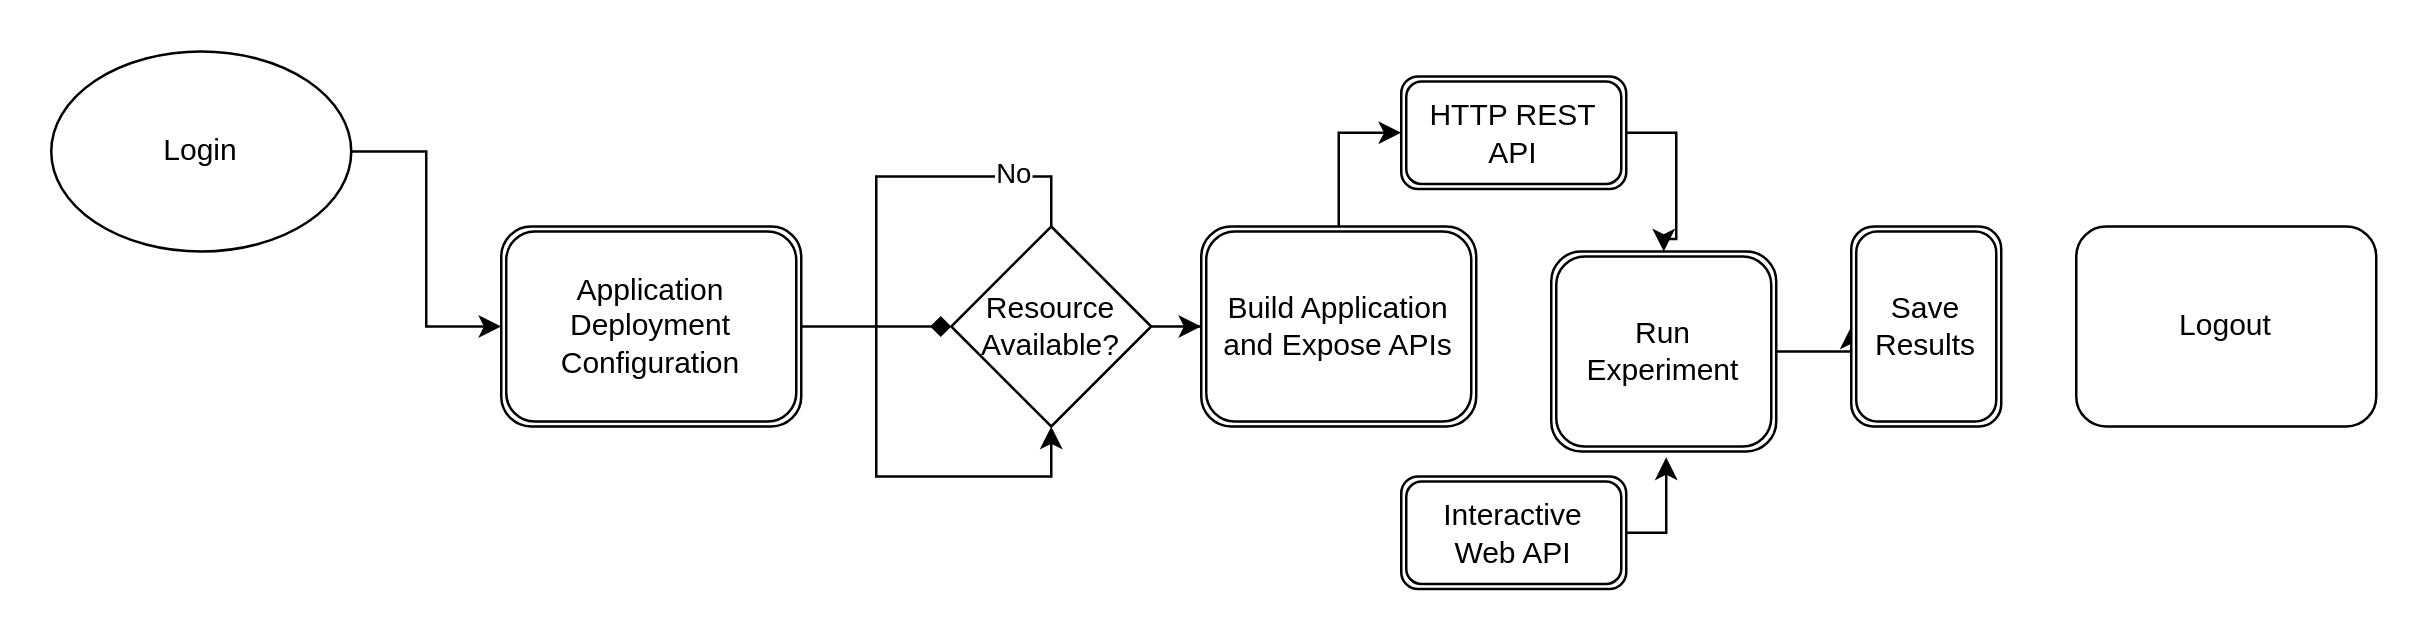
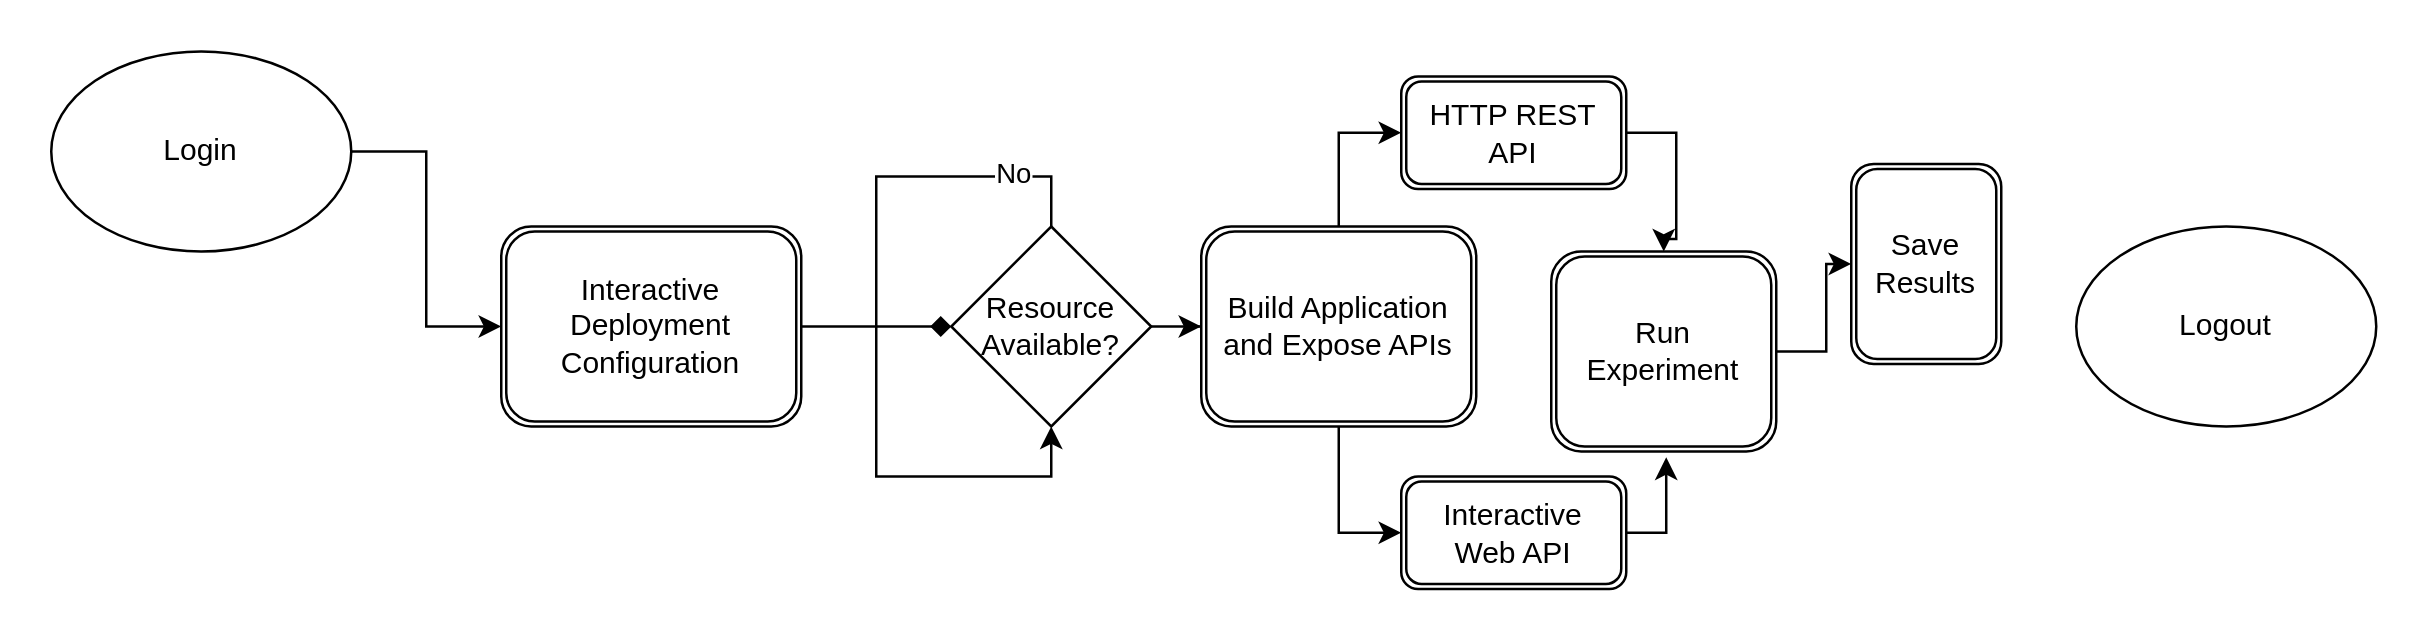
node "Application Deployment Configuration": label "Application Deployment Configuration" -> "Interactive Deployment Configuration"
node "Save Results": moved (1926, 326) -> (1926, 264)
node "Logout": shape rounded rectangle -> ellipse
edge "Build Application and Expose APIs" -> "Interactive Web API": added
